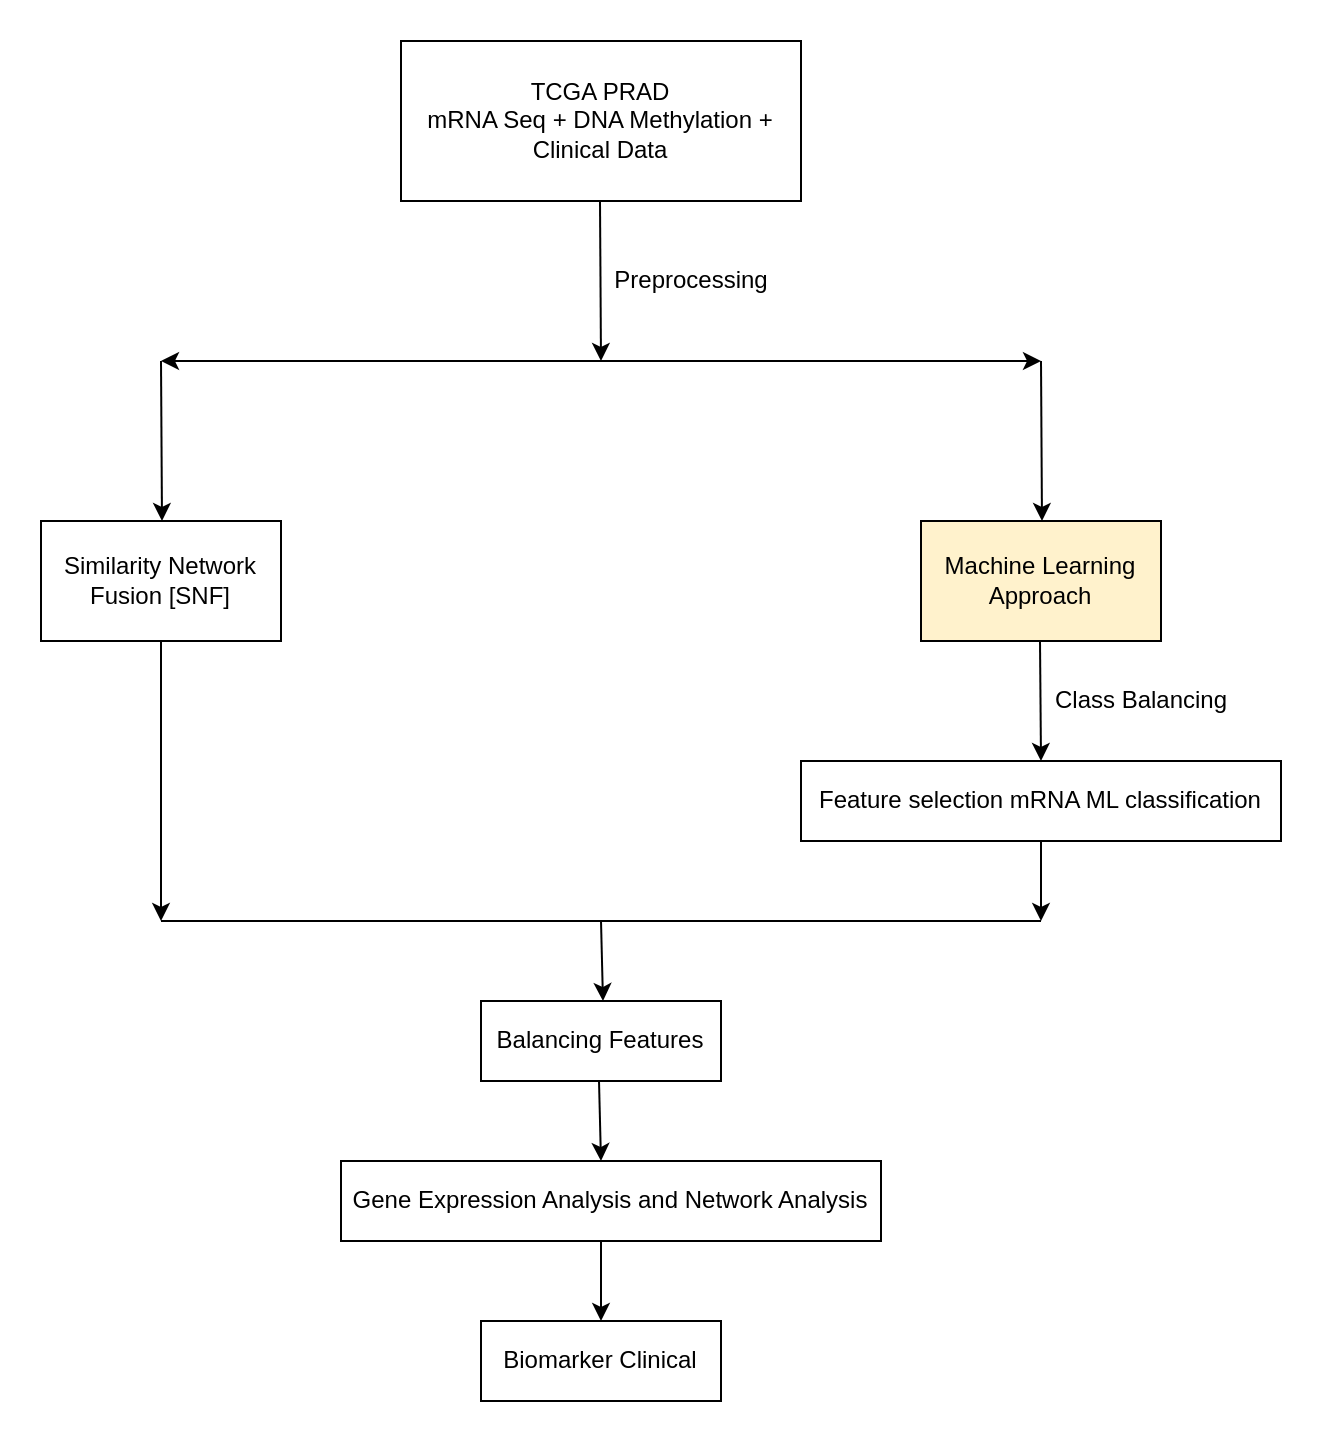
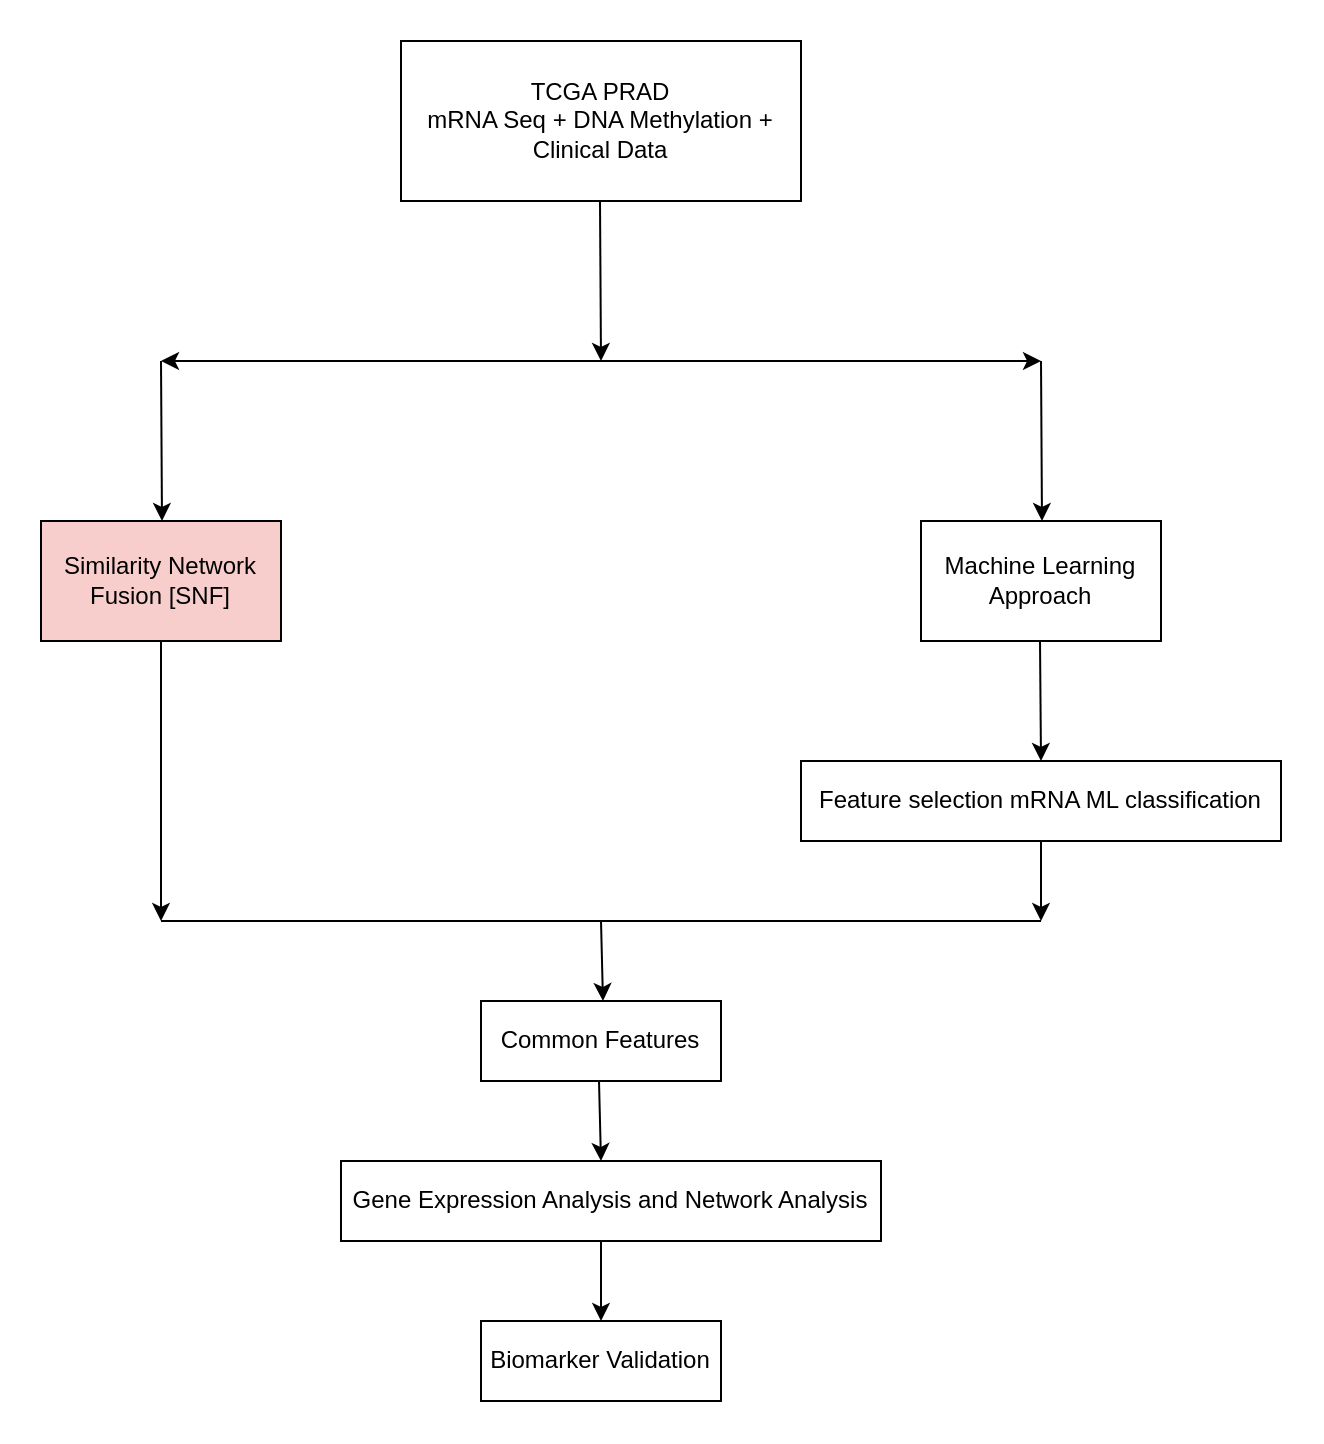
node "Preprocessing": removed
node "Similarity Network Fusion [SNF]": fillcolor #ffffff -> #f8cecc
node "Machine Learning Approach": fillcolor #fff2cc -> #ffffff
node "Class Balancing": removed
node "Balancing Features": label "Balancing Features" -> "Common Features"
node "Biomarker Clinical": label "Biomarker Clinical" -> "Biomarker Validation"
